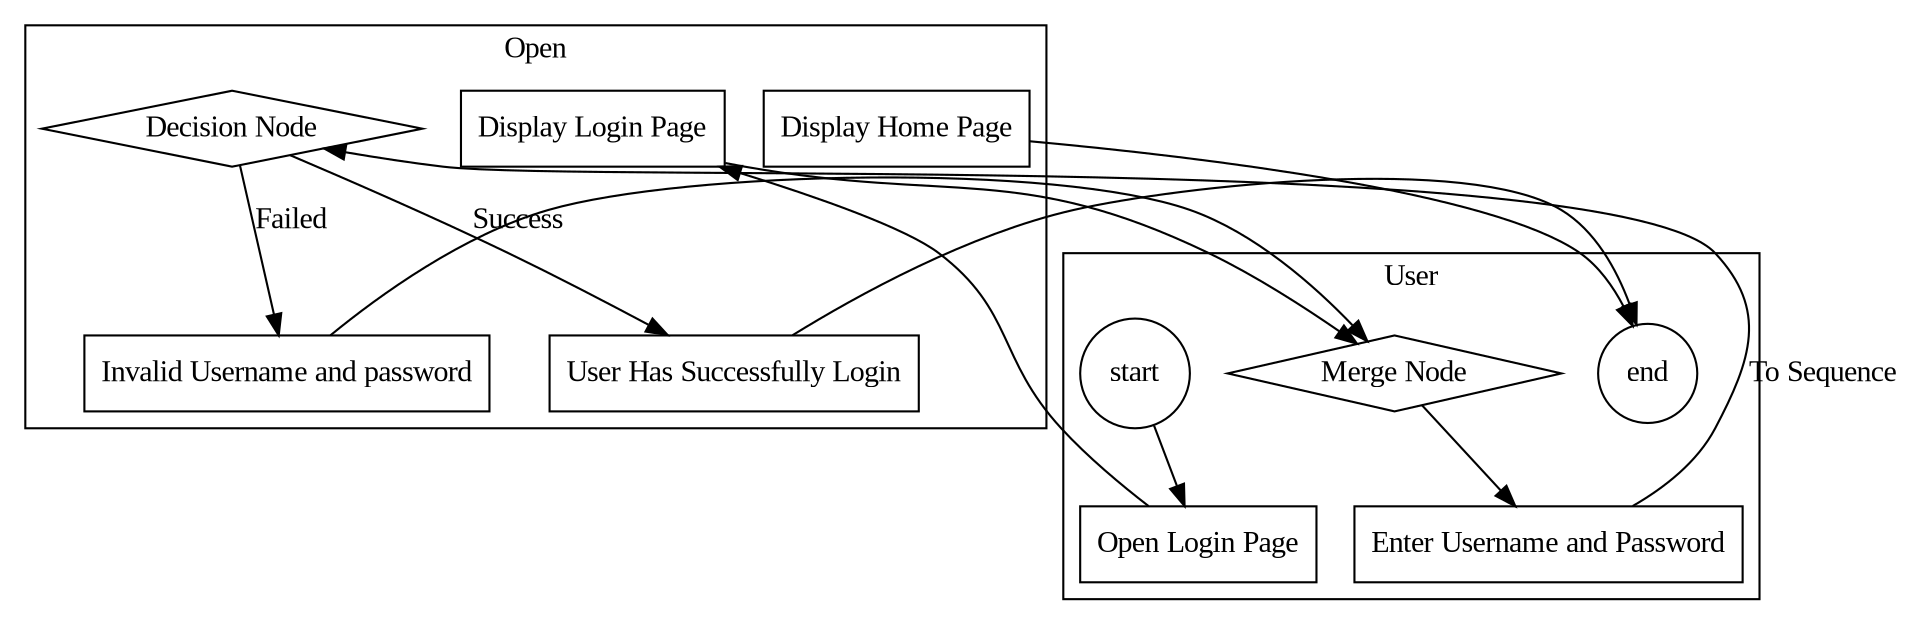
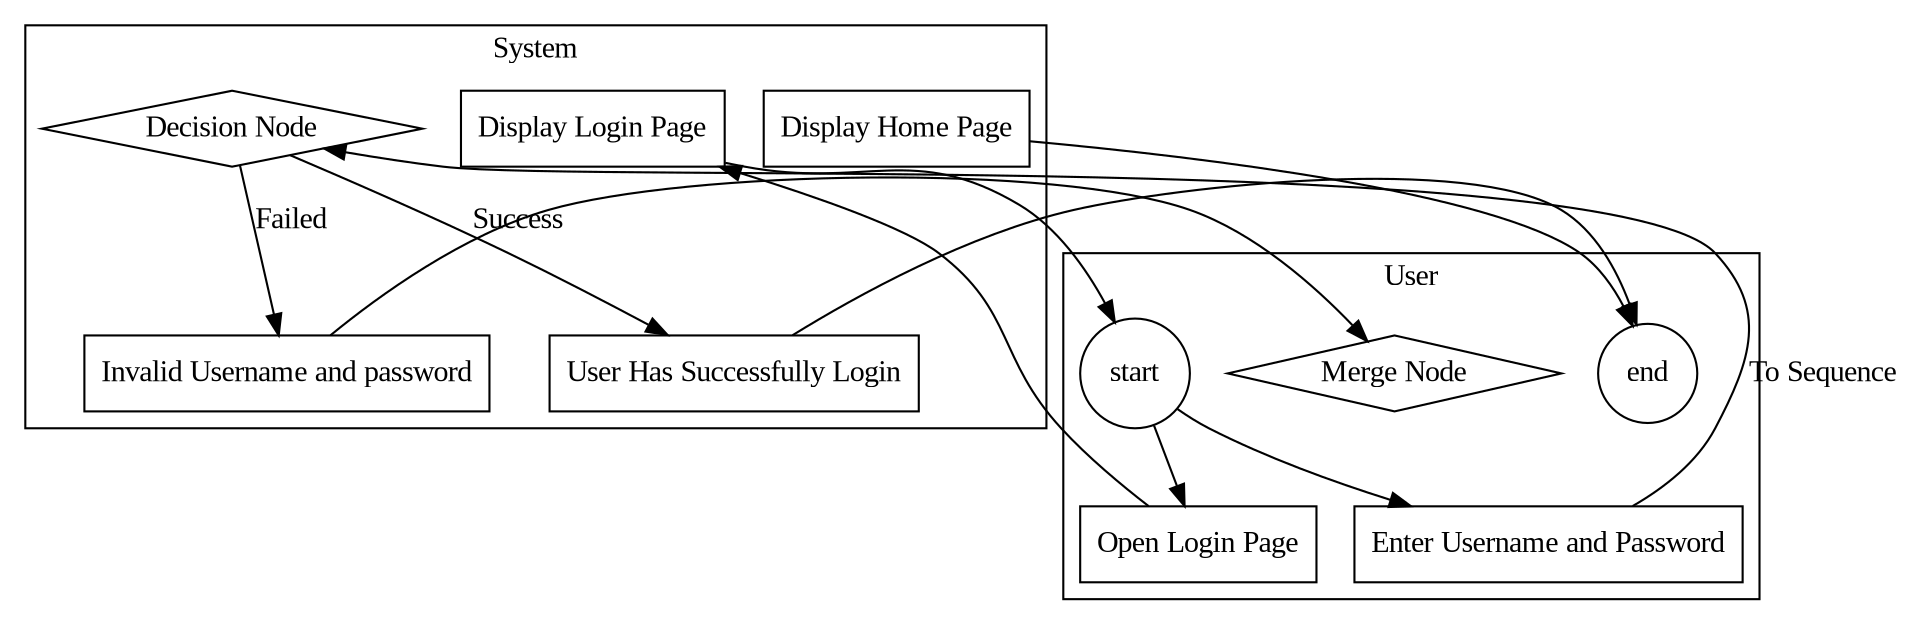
cluster "Open": label "Open" -> "System"
edge "Display Login Page" -> "Merge Node": now "Display Login Page" -> "start"
edge "Merge Node" -> "Enter Username and Password": now "start" -> "Enter Username and Password"
